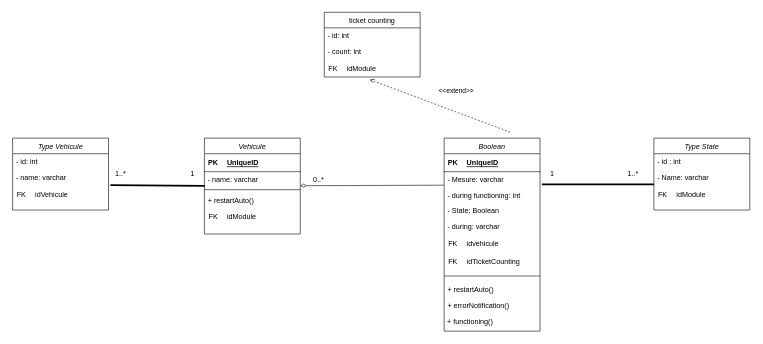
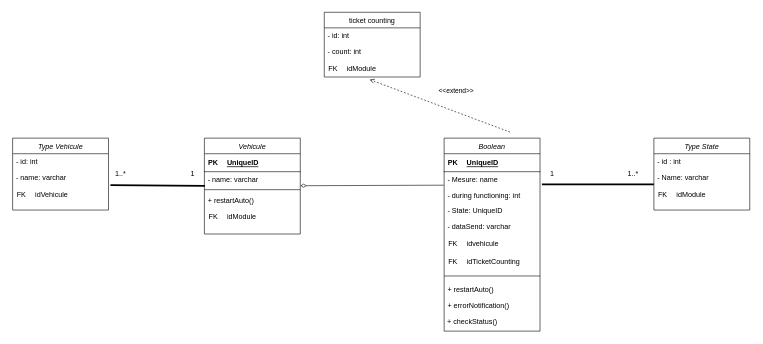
node "0..*": removed
node "- Mesure: varchar": label "- Mesure: varchar" -> "- Mesure: name"
node "- State: Boolean": label "- State: Boolean" -> "- State: UniqueID"
node "- during: varchar": label "- during: varchar" -> "- dataSend: varchar"
node "+ functioning()": label "+ functioning()" -> "+ checkStatus()"
